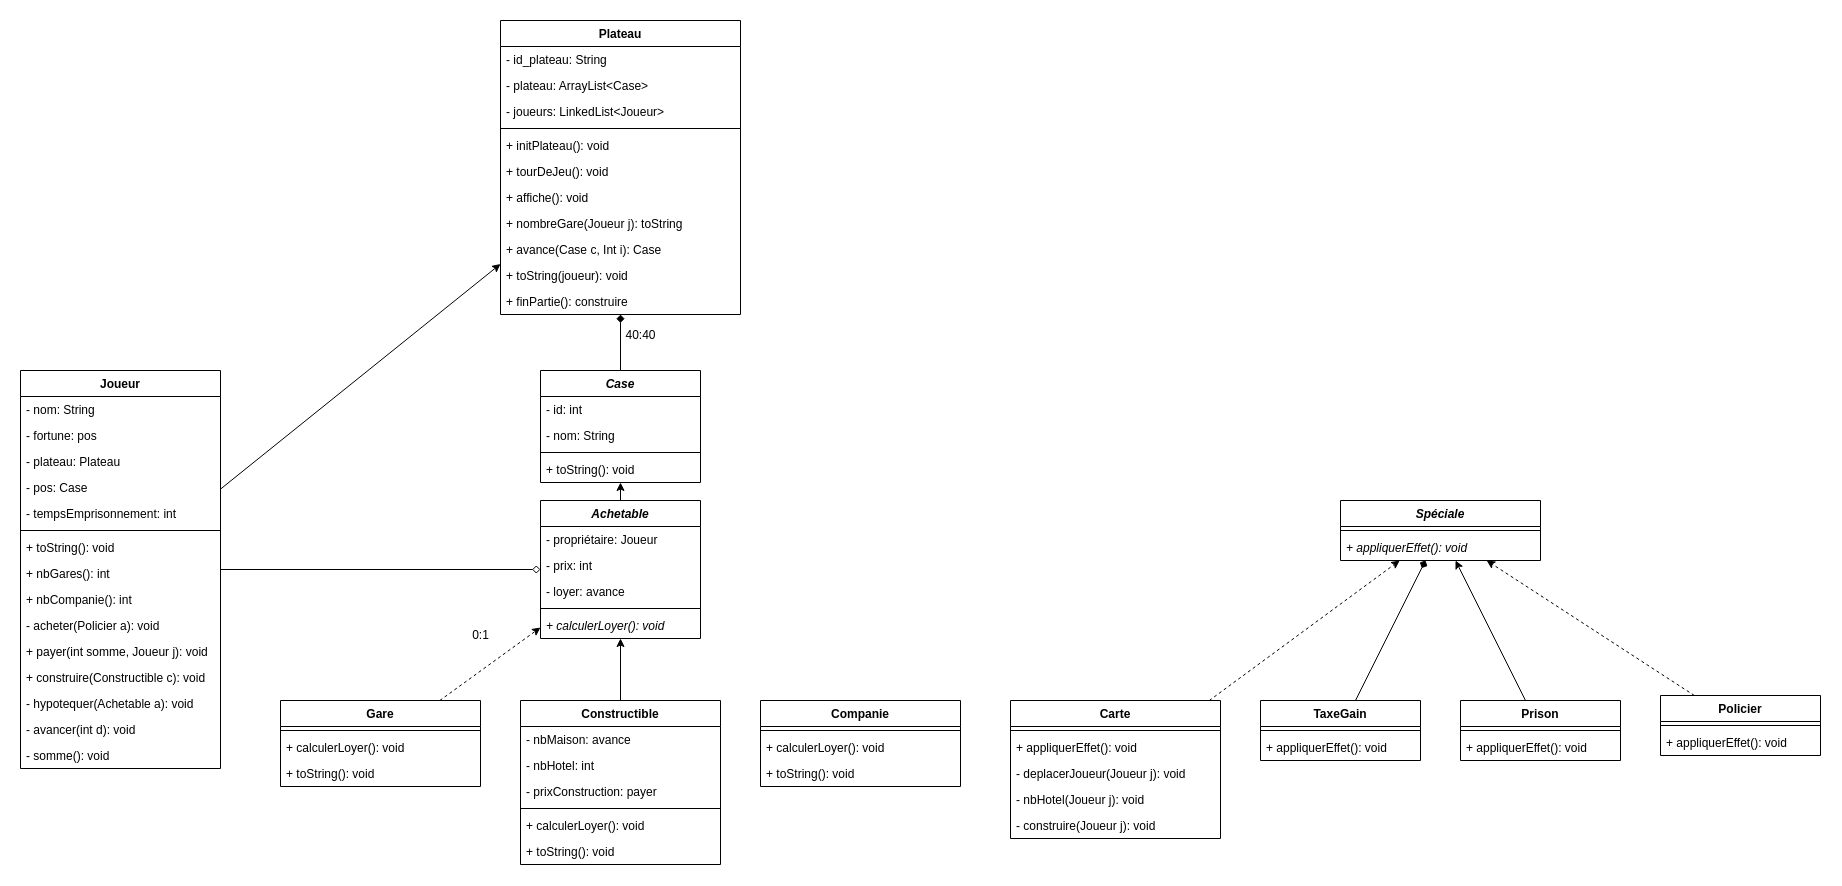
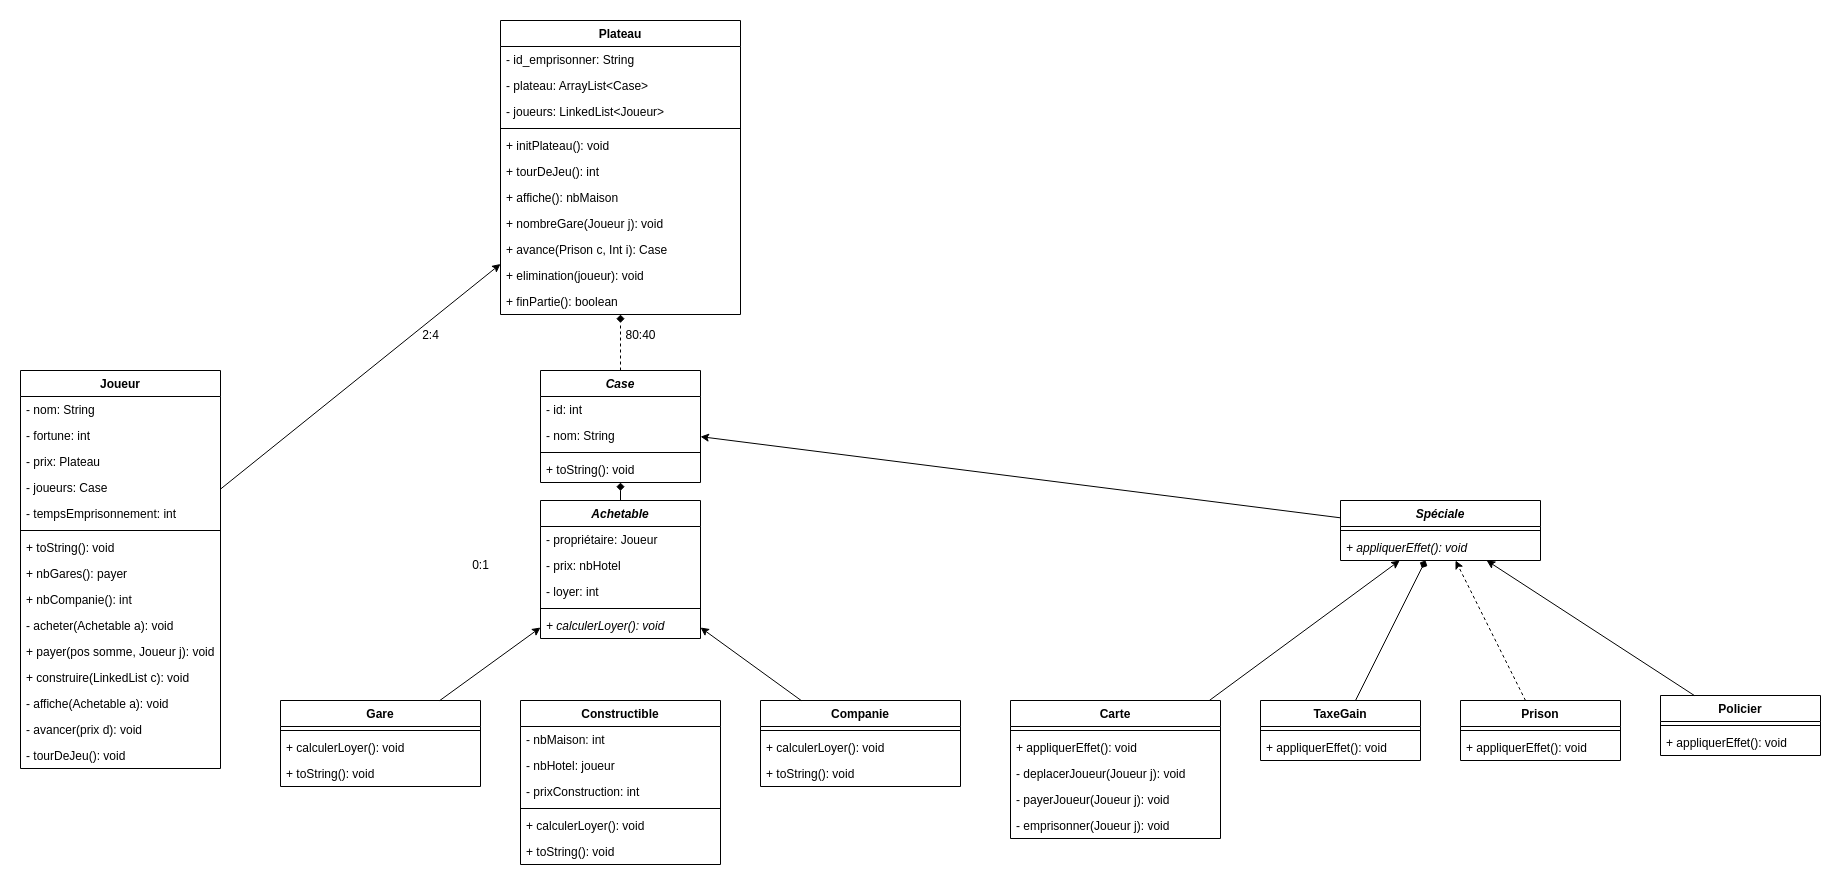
node "- id_plateau: String": label "- id_plateau: String" -> "- id_emprisonner: String"
node "+ tourDeJeu(): void": label "+ tourDeJeu(): void" -> "+ tourDeJeu(): int"
node "+ affiche(): void": label "+ affiche(): void" -> "+ affiche(): nbMaison"
node "+ nombreGare(Joueur j): toString": label "+ nombreGare(Joueur j): toString" -> "+ nombreGare(Joueur j): void"
node "+ avance(Case c, Int i): Case": label "+ avance(Case c, Int i): Case" -> "+ avance(Prison c, Int i): Case"
node "+ toString(joueur): void": label "+ toString(joueur): void" -> "+ elimination(joueur): void"
node "+ finPartie(): construire": label "+ finPartie(): construire" -> "+ finPartie(): boolean"
node "2:4": added
node "40:40": label "40:40" -> "80:40"
edge "Case" -> "Plateau": style solid -> dashed
node "- fortune: pos": label "- fortune: pos" -> "- fortune: int"
node "- plateau: Plateau": label "- plateau: Plateau" -> "- prix: Plateau"
edge "Spéciale" -> "Case": added
node "- pos: Case": label "- pos: Case" -> "- joueurs: Case"
edge "Achetable" -> "Case": arrowhead classic -> diamond
node "- prix: int": label "- prix: int" -> "- prix: nbHotel"
edge "Joueur" -> "Achetable": removed
node "+ nbGares(): int": label "+ nbGares(): int" -> "+ nbGares(): payer"
node "- loyer: avance": label "- loyer: avance" -> "- loyer: int"
node "- acheter(Policier a): void": label "- acheter(Policier a): void" -> "- acheter(Achetable a): void"
edge "Policier" -> "Spéciale": style dashed -> solid
edge "Prison" -> "Spéciale": style solid -> dashed
edge "Carte" -> "Spéciale": style dashed -> solid
node "0:1": moved (481, 636) -> (481, 566)
node "+ payer(int somme, Joueur j): void": label "+ payer(int somme, Joueur j): void" -> "+ payer(pos somme, Joueur j): void"
edge "Companie" -> "Achetable": added
edge "Gare" -> "Achetable": style dashed -> solid
edge "Constructible" -> "Achetable": removed
node "+ construire(Constructible c): void": label "+ construire(Constructible c): void" -> "+ construire(LinkedList c): void"
node "- hypotequer(Achetable a): void": label "- hypotequer(Achetable a): void" -> "- affiche(Achetable a): void"
node "- avancer(int d): void": label "- avancer(int d): void" -> "- avancer(prix d): void"
node "- nbMaison: avance": label "- nbMaison: avance" -> "- nbMaison: int"
node "- somme(): void": label "- somme(): void" -> "- tourDeJeu(): void"
node "- nbHotel: int": label "- nbHotel: int" -> "- nbHotel: joueur"
node "- prixConstruction: payer": label "- prixConstruction: payer" -> "- prixConstruction: int"
node "- nbHotel(Joueur j): void": label "- nbHotel(Joueur j): void" -> "- payerJoueur(Joueur j): void"
node "- construire(Joueur j): void": label "- construire(Joueur j): void" -> "- emprisonner(Joueur j): void"
